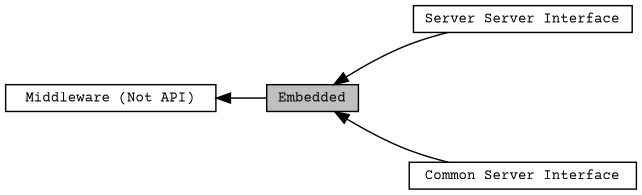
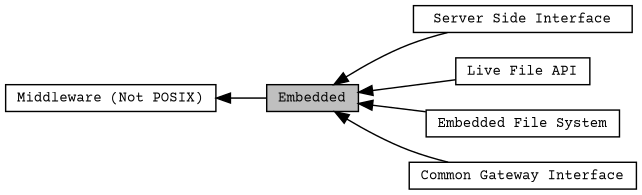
node "Server Server Interface": label "Server Server Interface" -> "Server Side Interface"
node "Live File API": added
node "Middleware (Not API)": label "Middleware (Not API)" -> "Middleware (Not POSIX)"
node "Embedded File System": added
node "Common Server Interface": label "Common Server Interface" -> "Common Gateway Interface"
